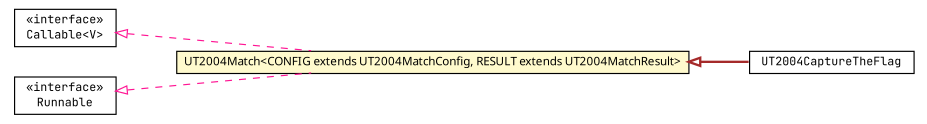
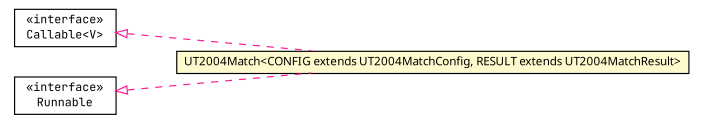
node "UT2004CaptureTheFlag": removed
